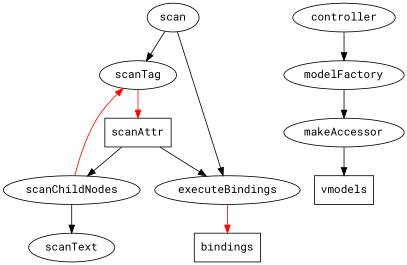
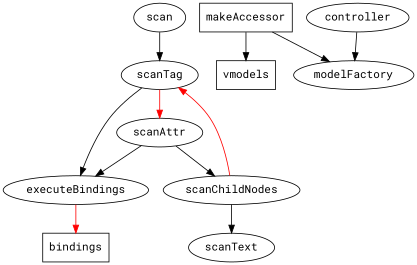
edge "scan" -> "executeBindings": now "scanTag" -> "executeBindings"
edge "modelFactory" -> "makeAccessor": reversed
node "scanAttr": shape box -> ellipse
node "makeAccessor": shape ellipse -> box
